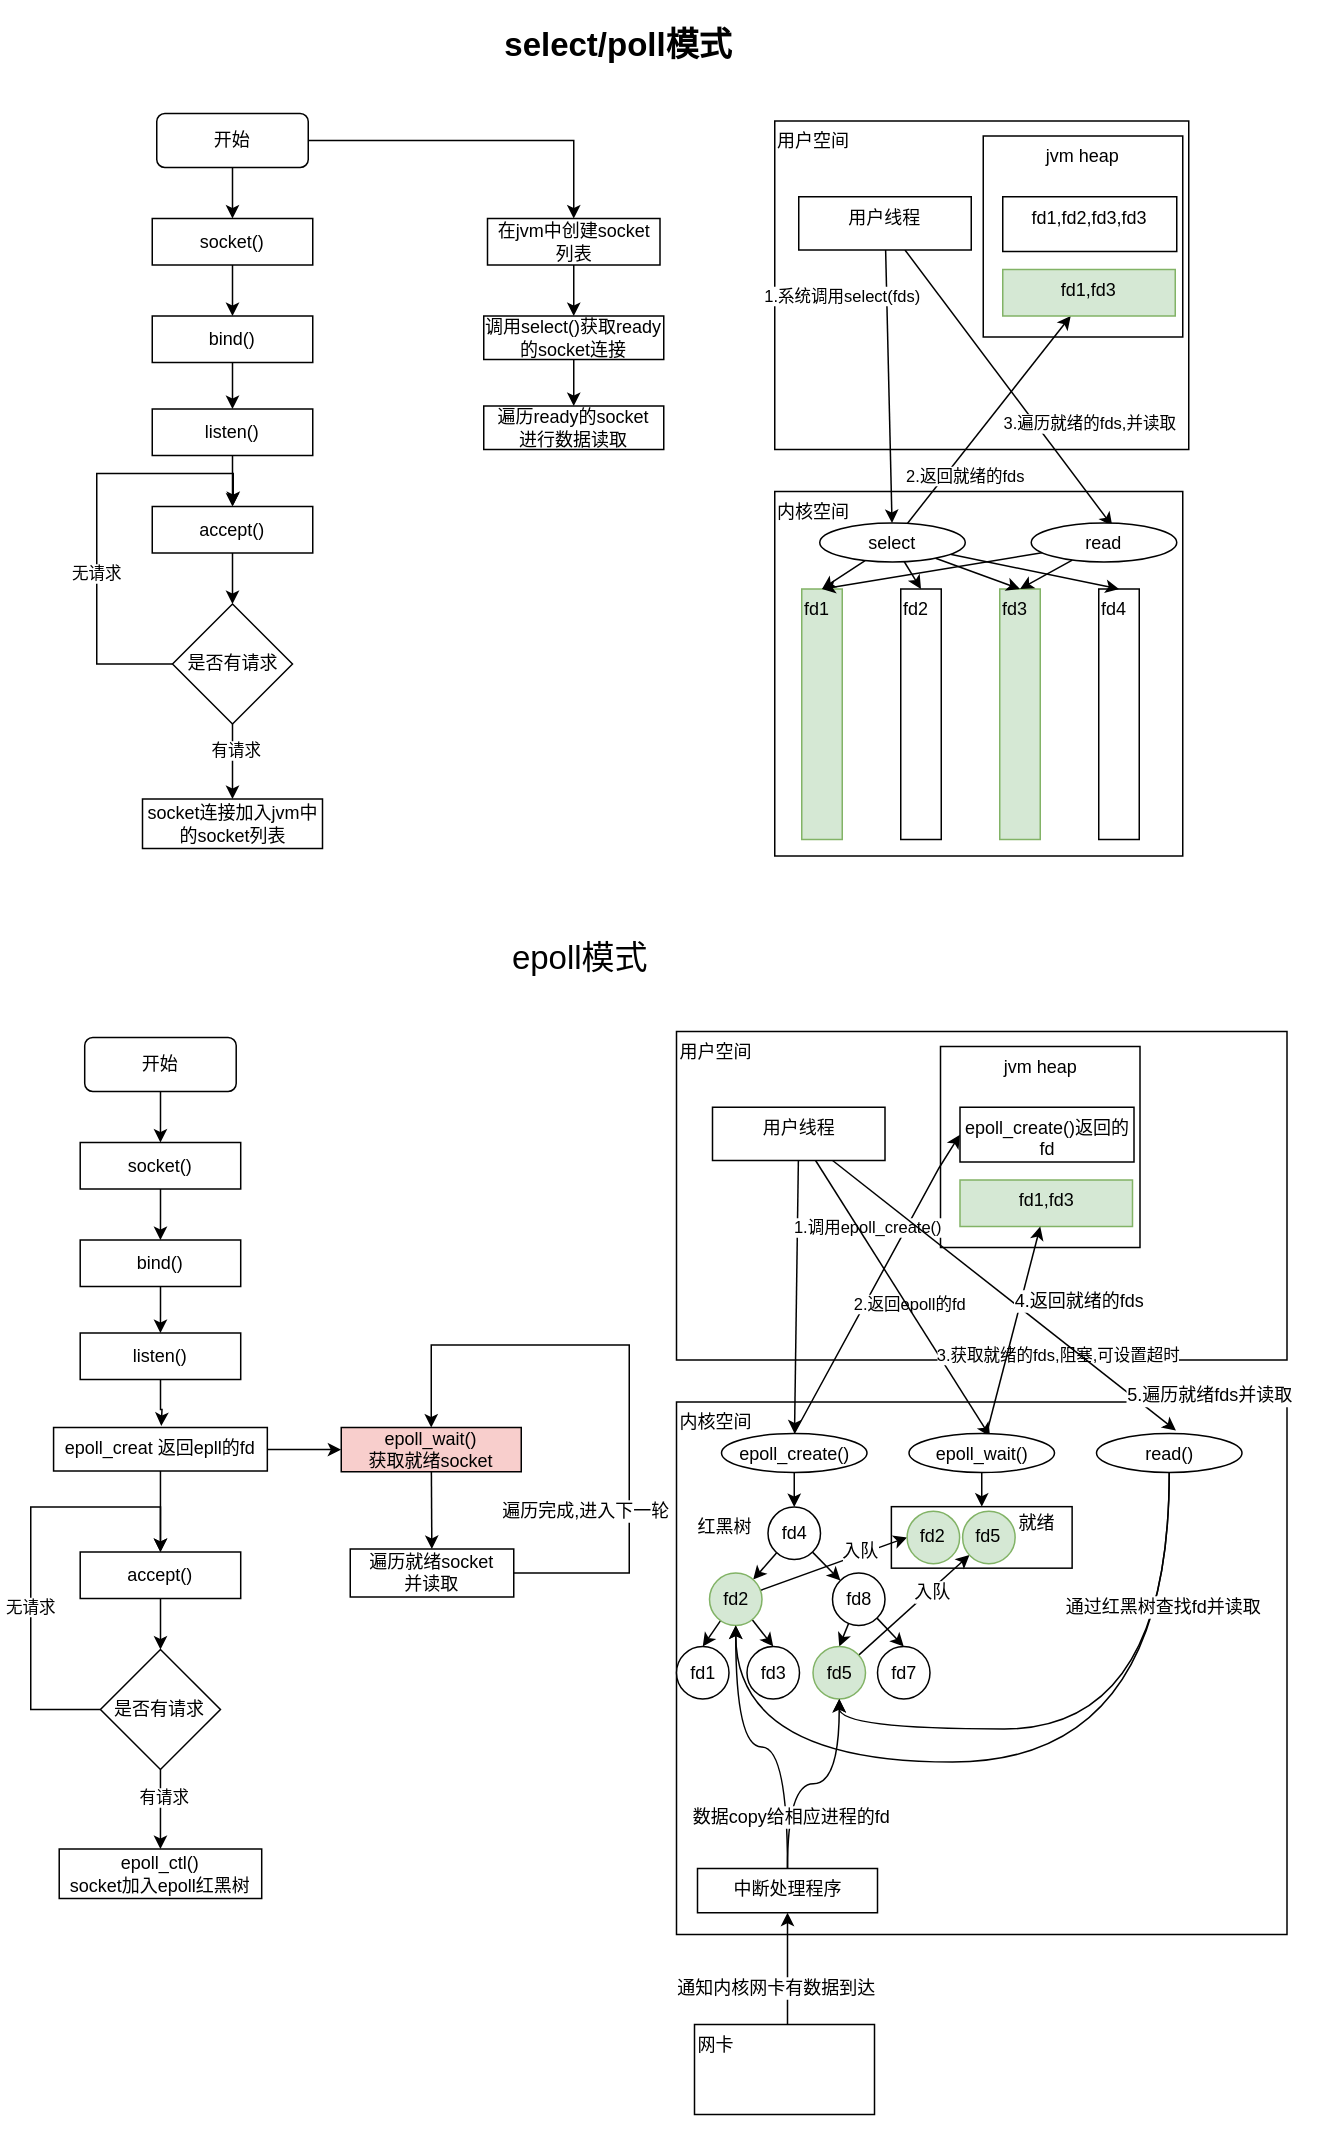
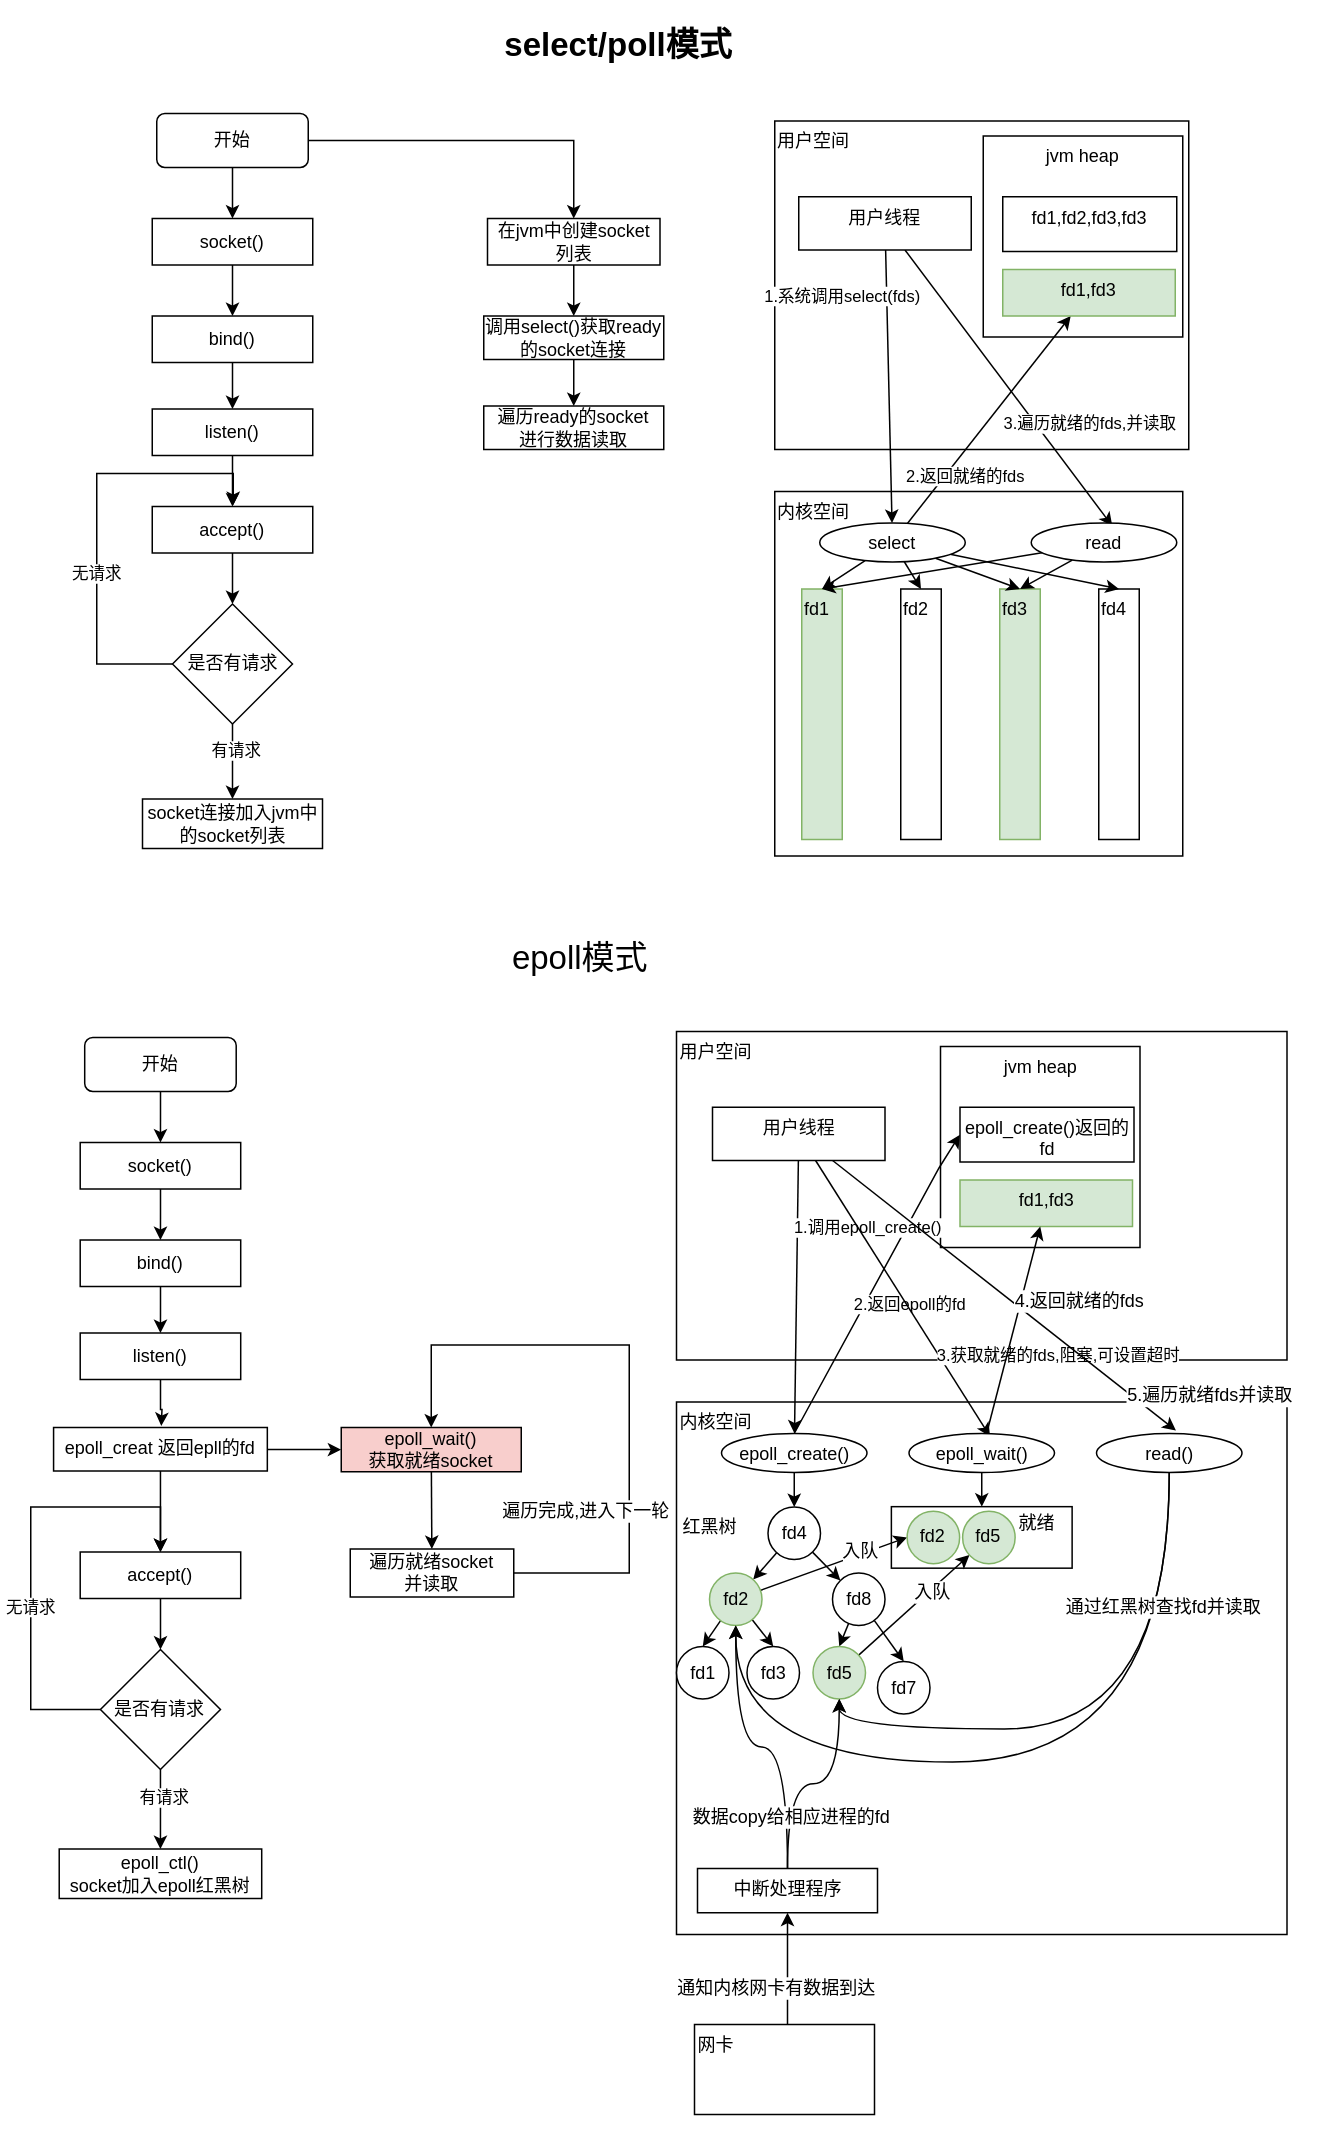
node "红黑树": moved (725, 1528) -> (710, 1528)
node "fd7": moved (904, 1673) -> (904, 1688)
